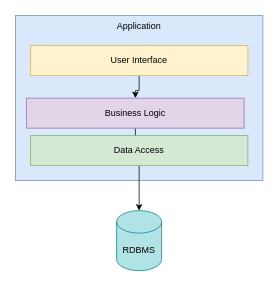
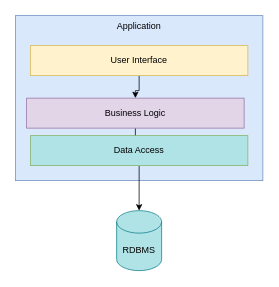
node "Data Access": fillcolor #d5e8d4 -> #b0e3e6
